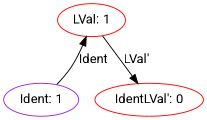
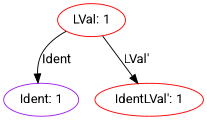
edge "Ident: 1" -> "LVal: 1": reversed
node "IdentLVal': 0": label "IdentLVal': 0" -> "IdentLVal': 1"
